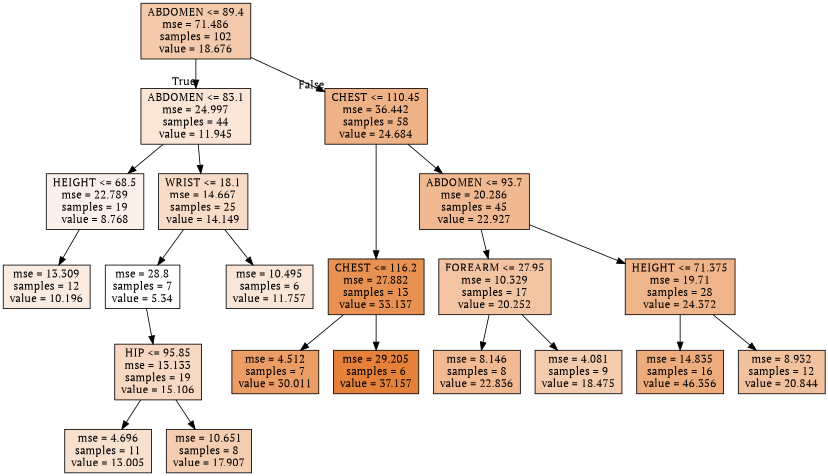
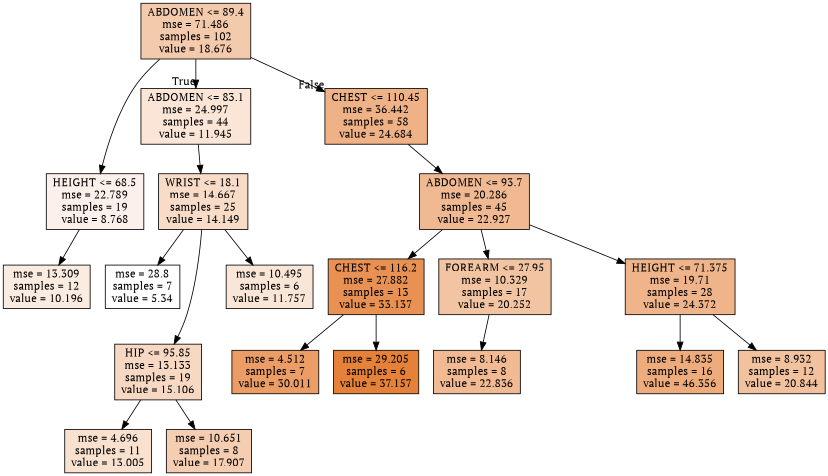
edge "ABDOMEN <= 83.1 mse = 24.997 samples = 44 value = 11.945" -> "HEIGHT <= 68.5 mse = 22.789 samples = 19 value = 8.768": now "ABDOMEN <= 89.4 mse = 71.486 samples = 102 value = 18.676" -> "HEIGHT <= 68.5 mse = 22.789 samples = 19 value = 8.768"
edge "CHEST <= 110.45 mse = 36.442 samples = 58 value = 24.684" -> "CHEST <= 116.2 mse = 27.882 samples = 13 value = 33.137": now "ABDOMEN <= 93.7 mse = 20.286 samples = 45 value = 22.927" -> "CHEST <= 116.2 mse = 27.882 samples = 13 value = 33.137"
edge "mse = 28.8 samples = 7 value = 5.34" -> "HIP <= 95.85 mse = 13.133 samples = 19 value = 15.106": now "WRIST <= 18.1 mse = 14.667 samples = 25 value = 14.149" -> "HIP <= 95.85 mse = 13.133 samples = 19 value = 15.106"
node "mse = 4.081 samples = 9 value = 18.475": removed
